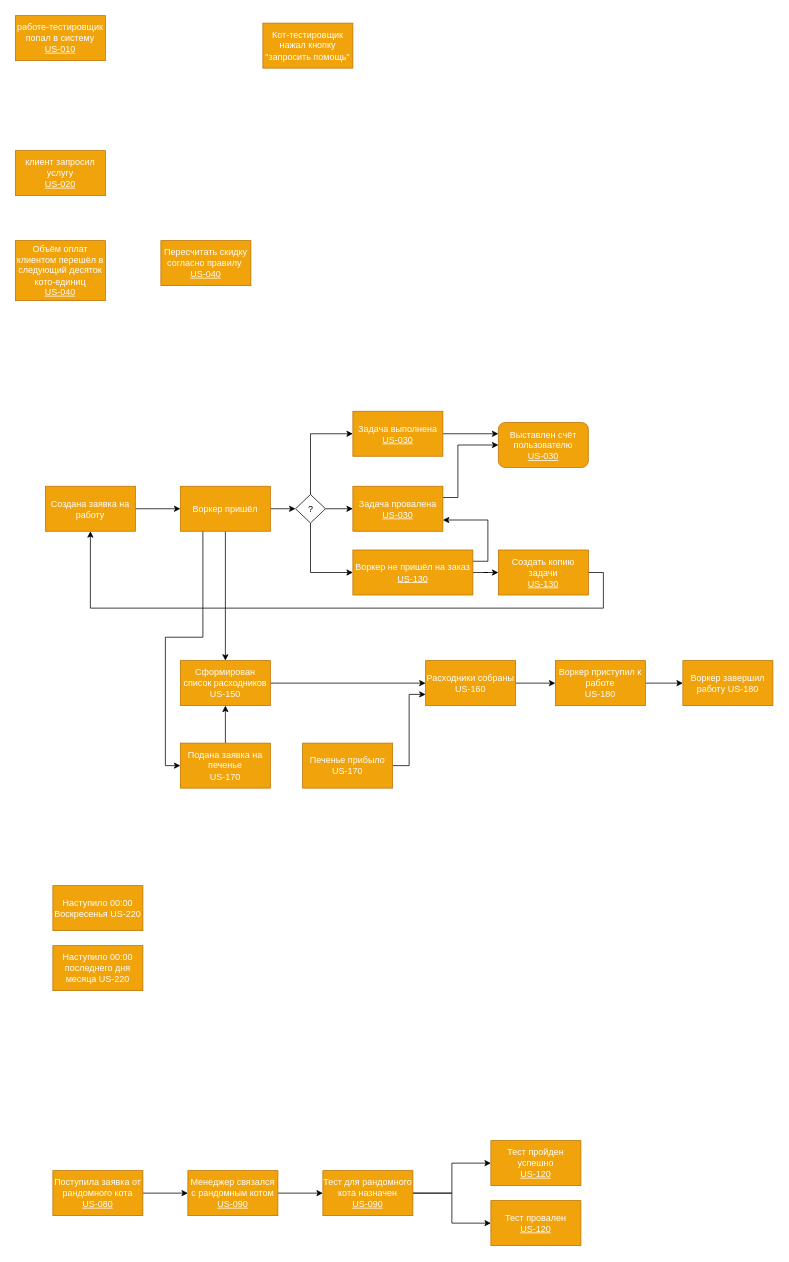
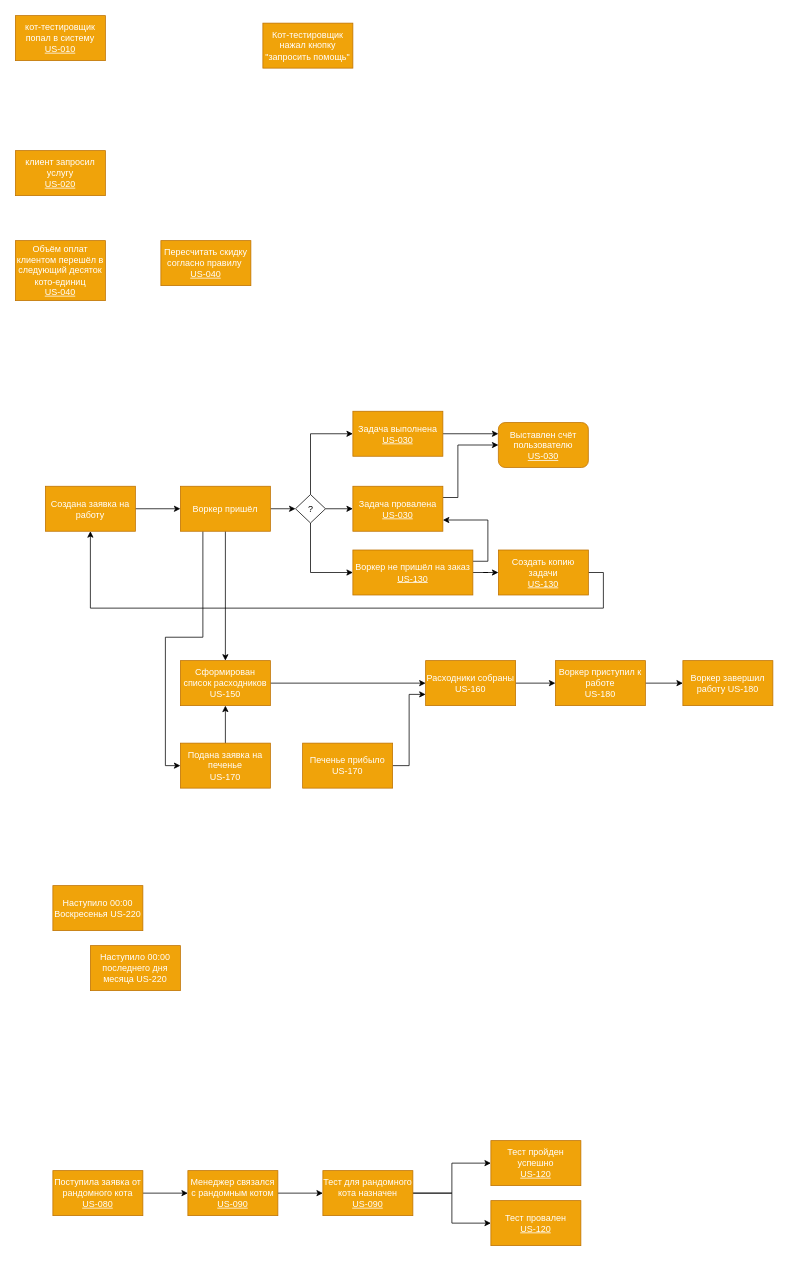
node "работе-тестировщик попал в систему US-010": label "работе-тестировщик попал в систему US-010" -> "кот-тестировщик попал в систему US-010"
node "Наступило 00:00 последнего дня месяца US-220": moved (98, 968) -> (135, 968)
